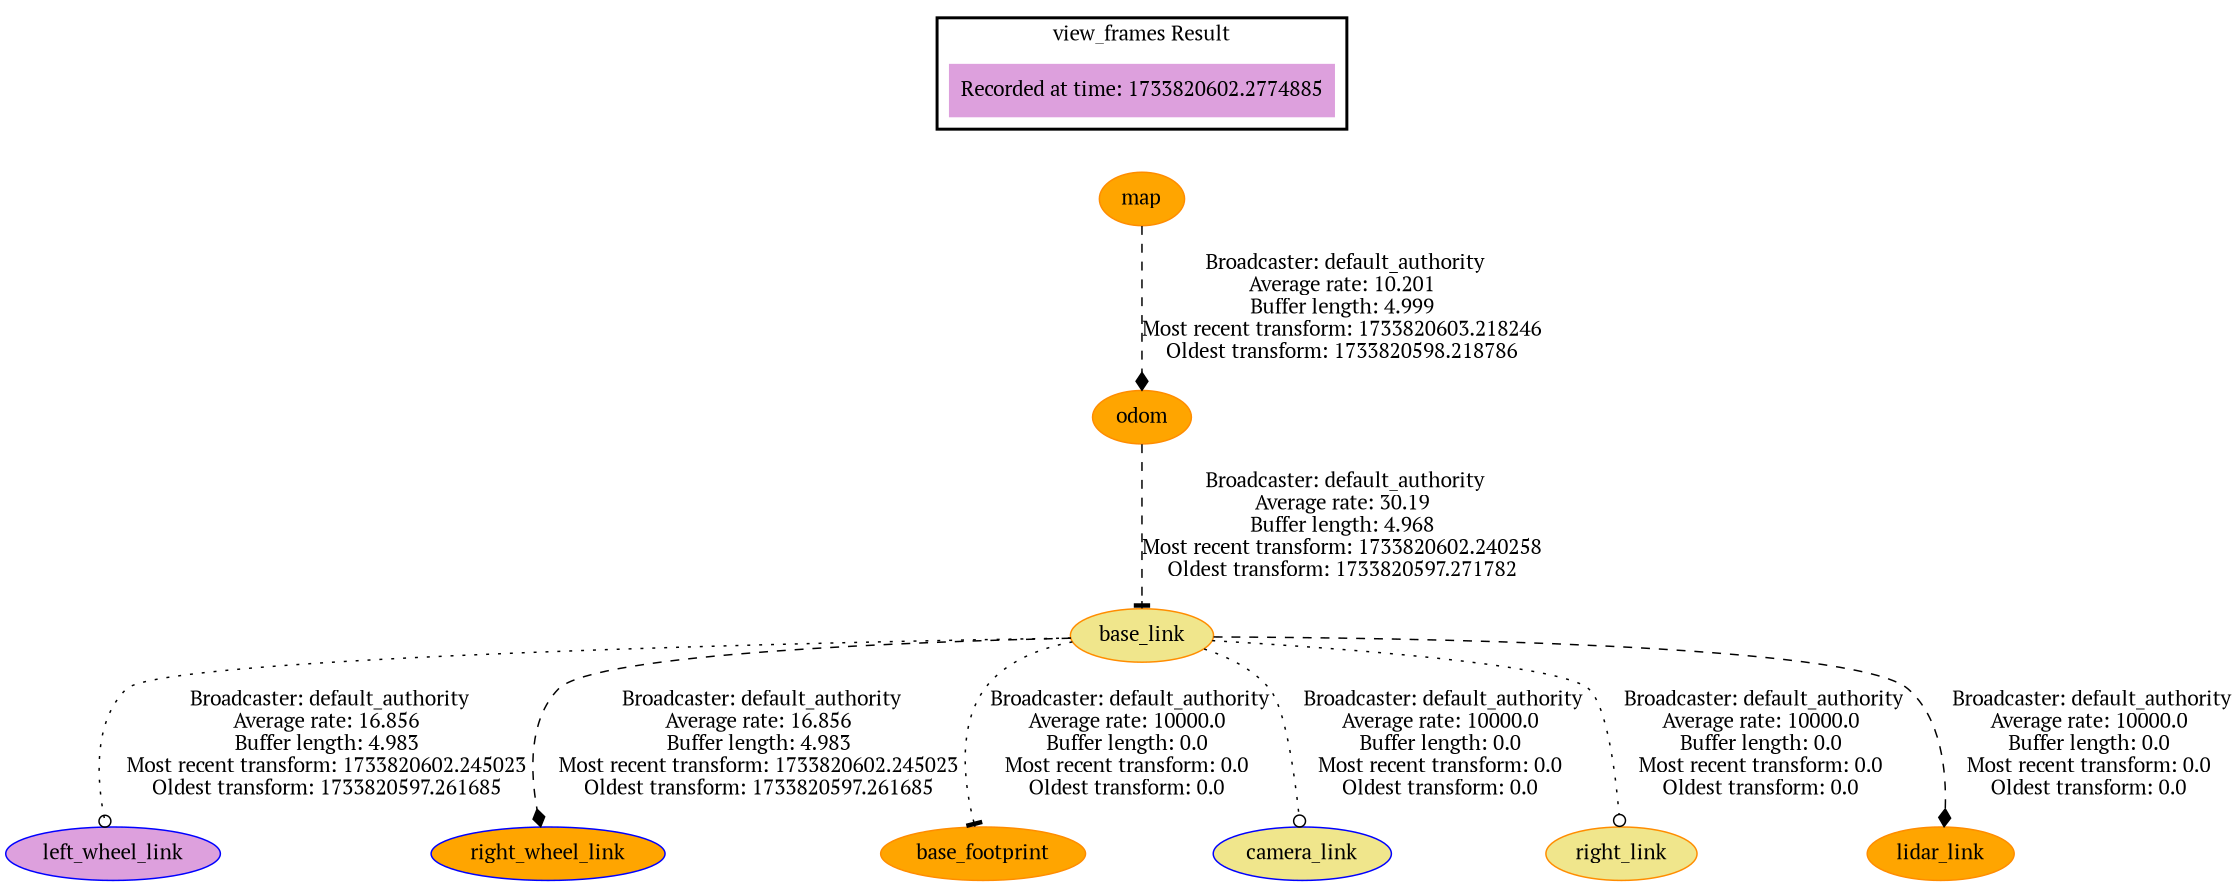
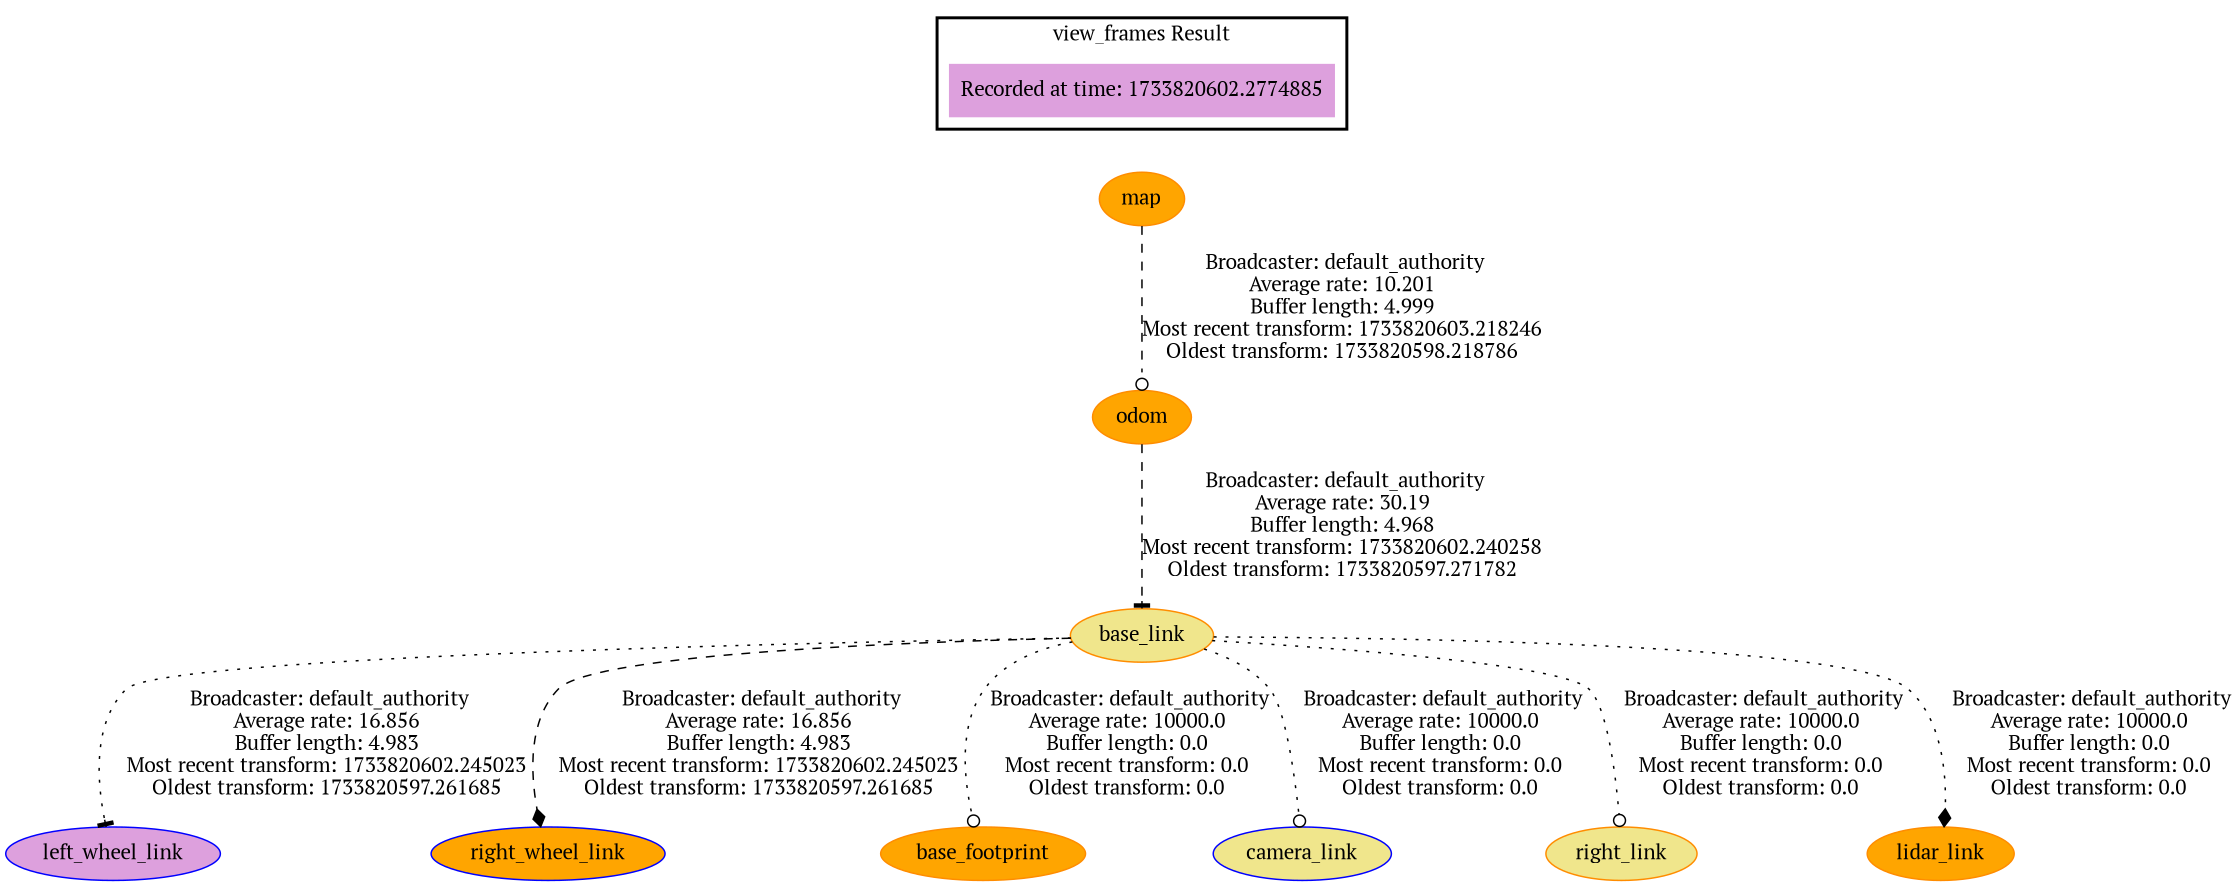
edge "map" -> "odom": arrowhead diamond -> odot
edge "base_link" -> "lidar_link": style dashed -> dotted
edge "base_link" -> "left_wheel_link": arrowhead odot -> tee
edge "base_link" -> "base_footprint": arrowhead tee -> odot
